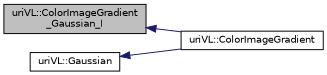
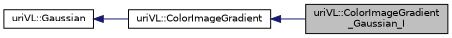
edge "uriVL::ColorImageGradient" -> "uriVL::ColorImageGradient _Gaussian_I": reversed
